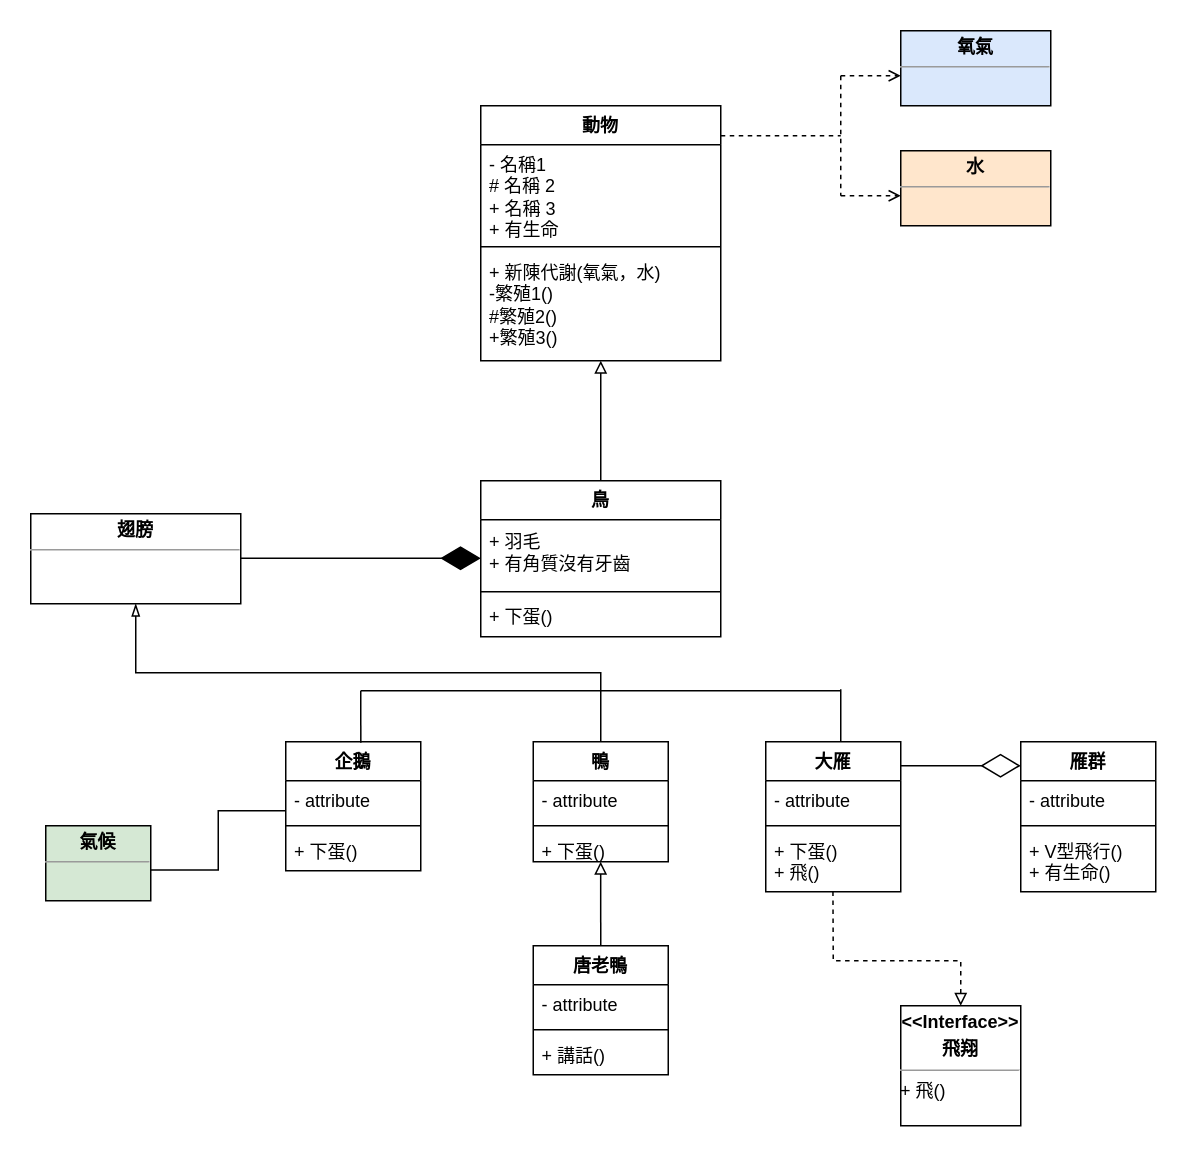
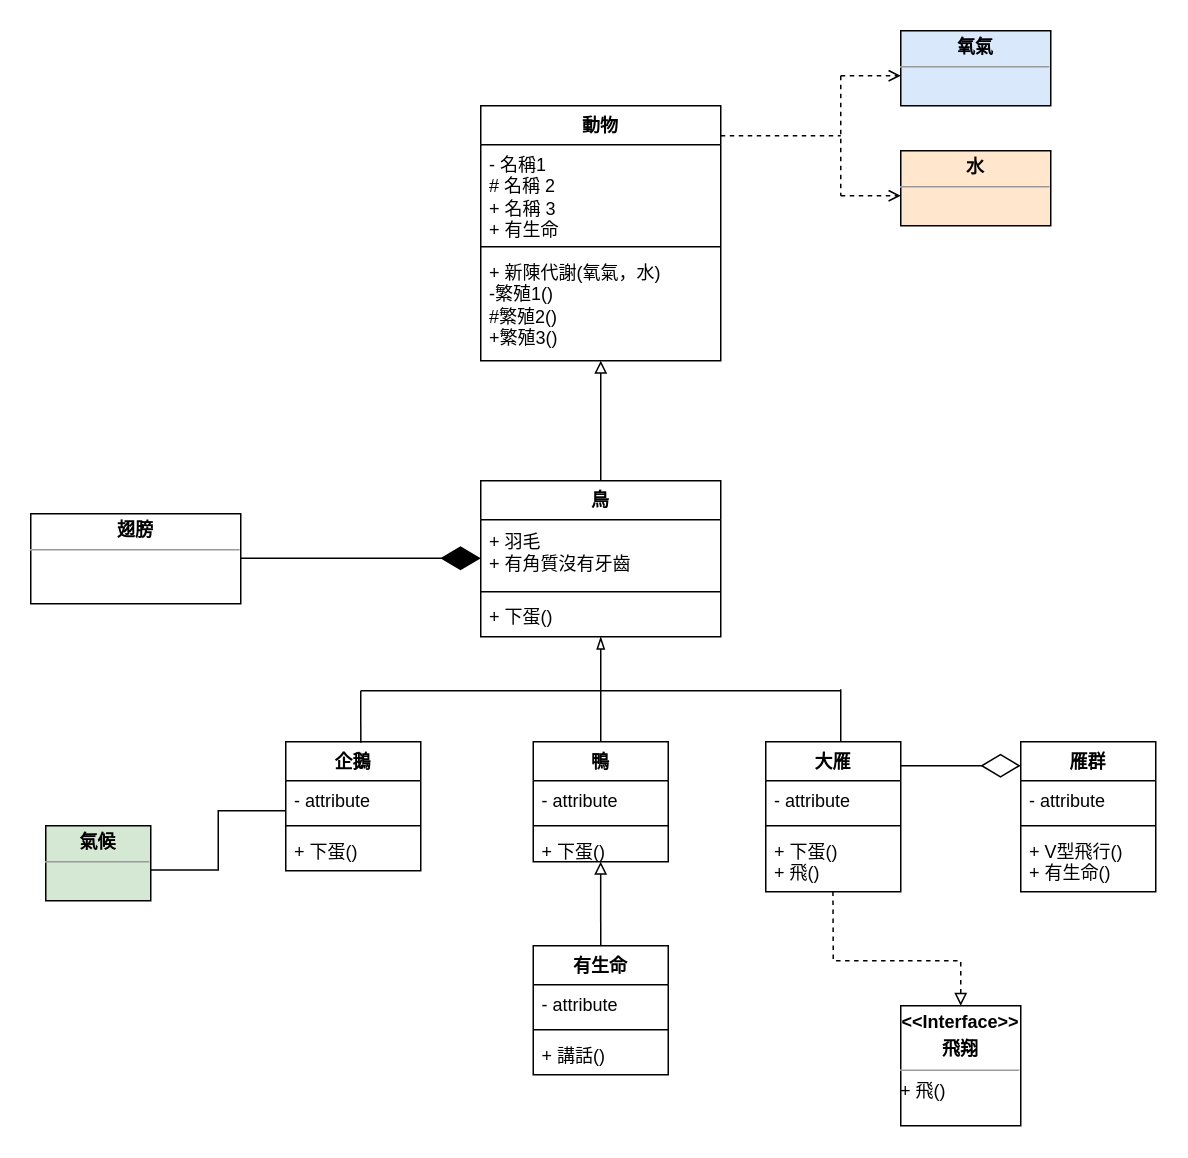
edge "鴨" -> "翅膀": now "鴨" -> "鳥"
node "唐老鴨": label "唐老鴨" -> "有生命"
